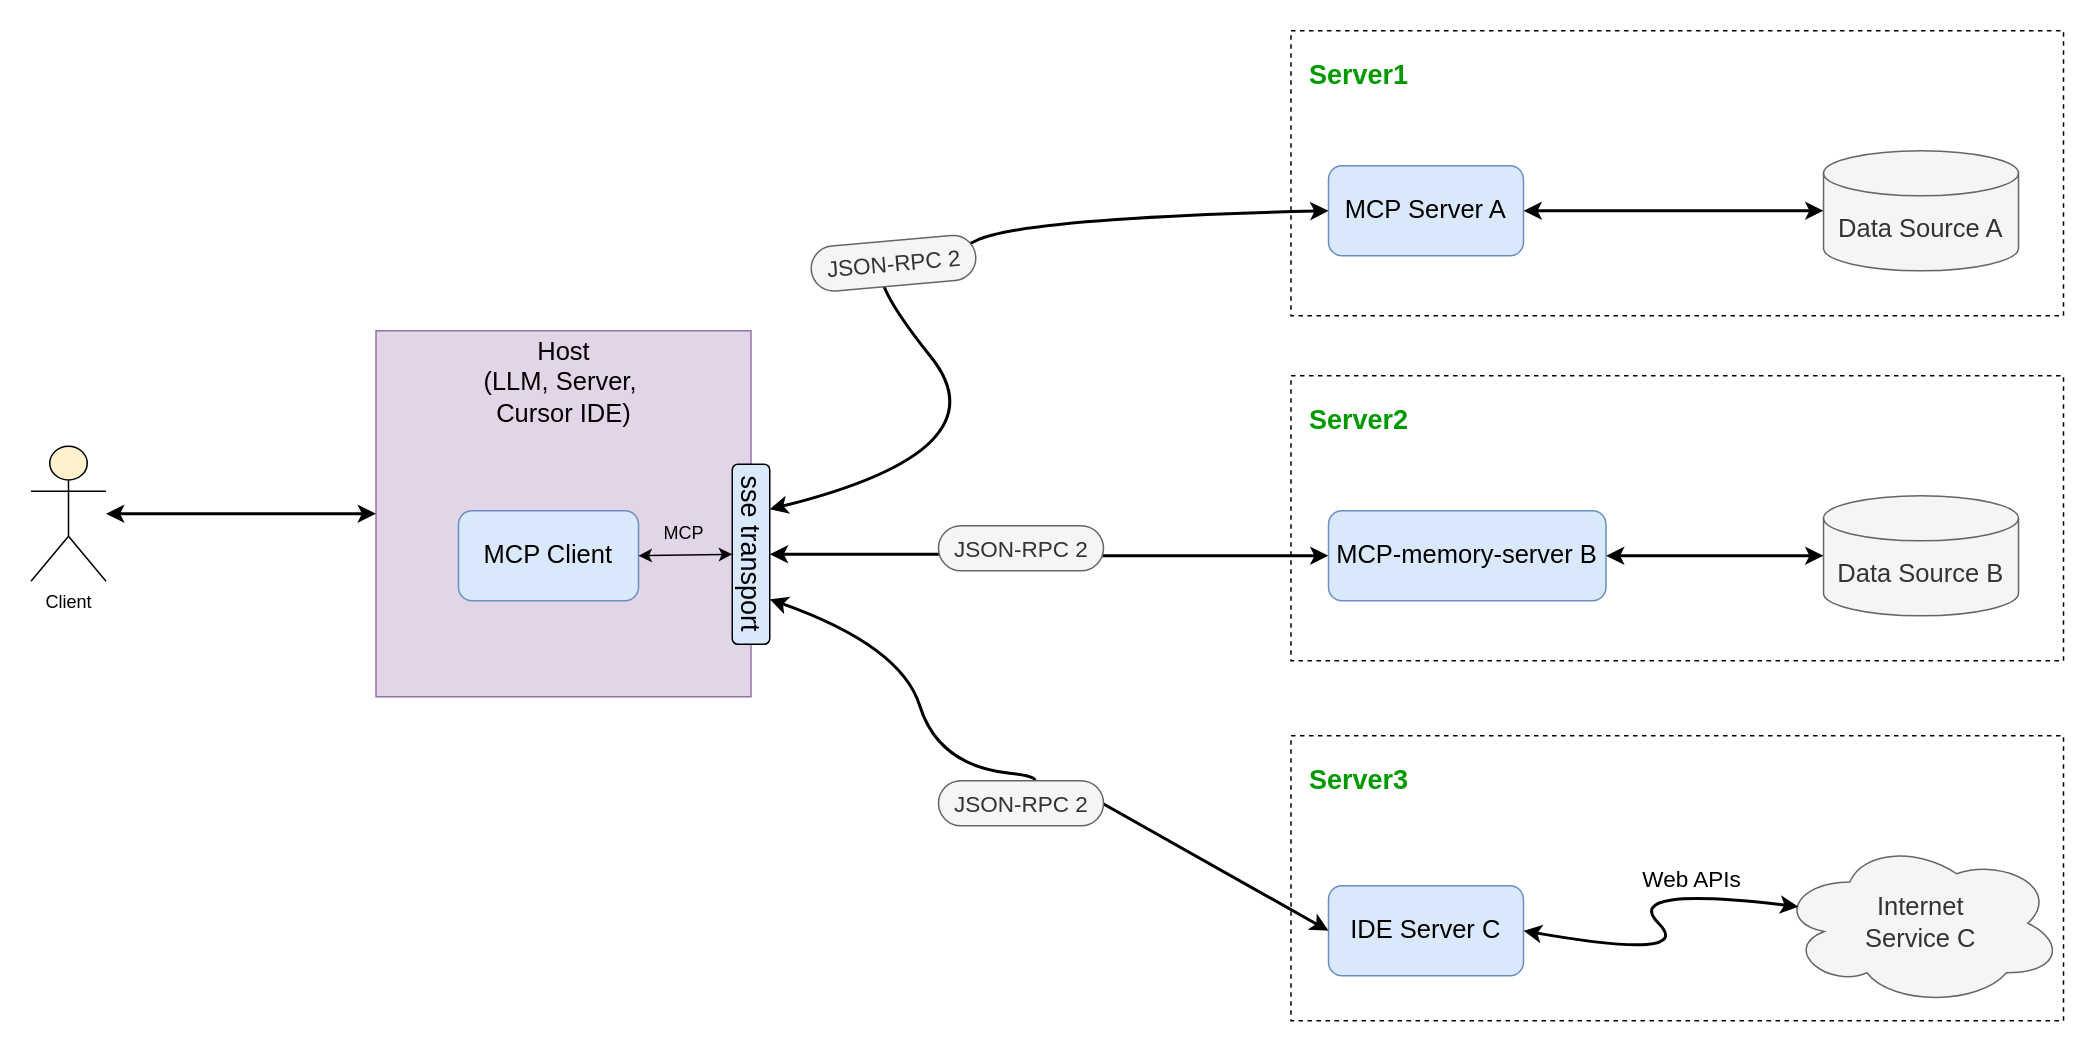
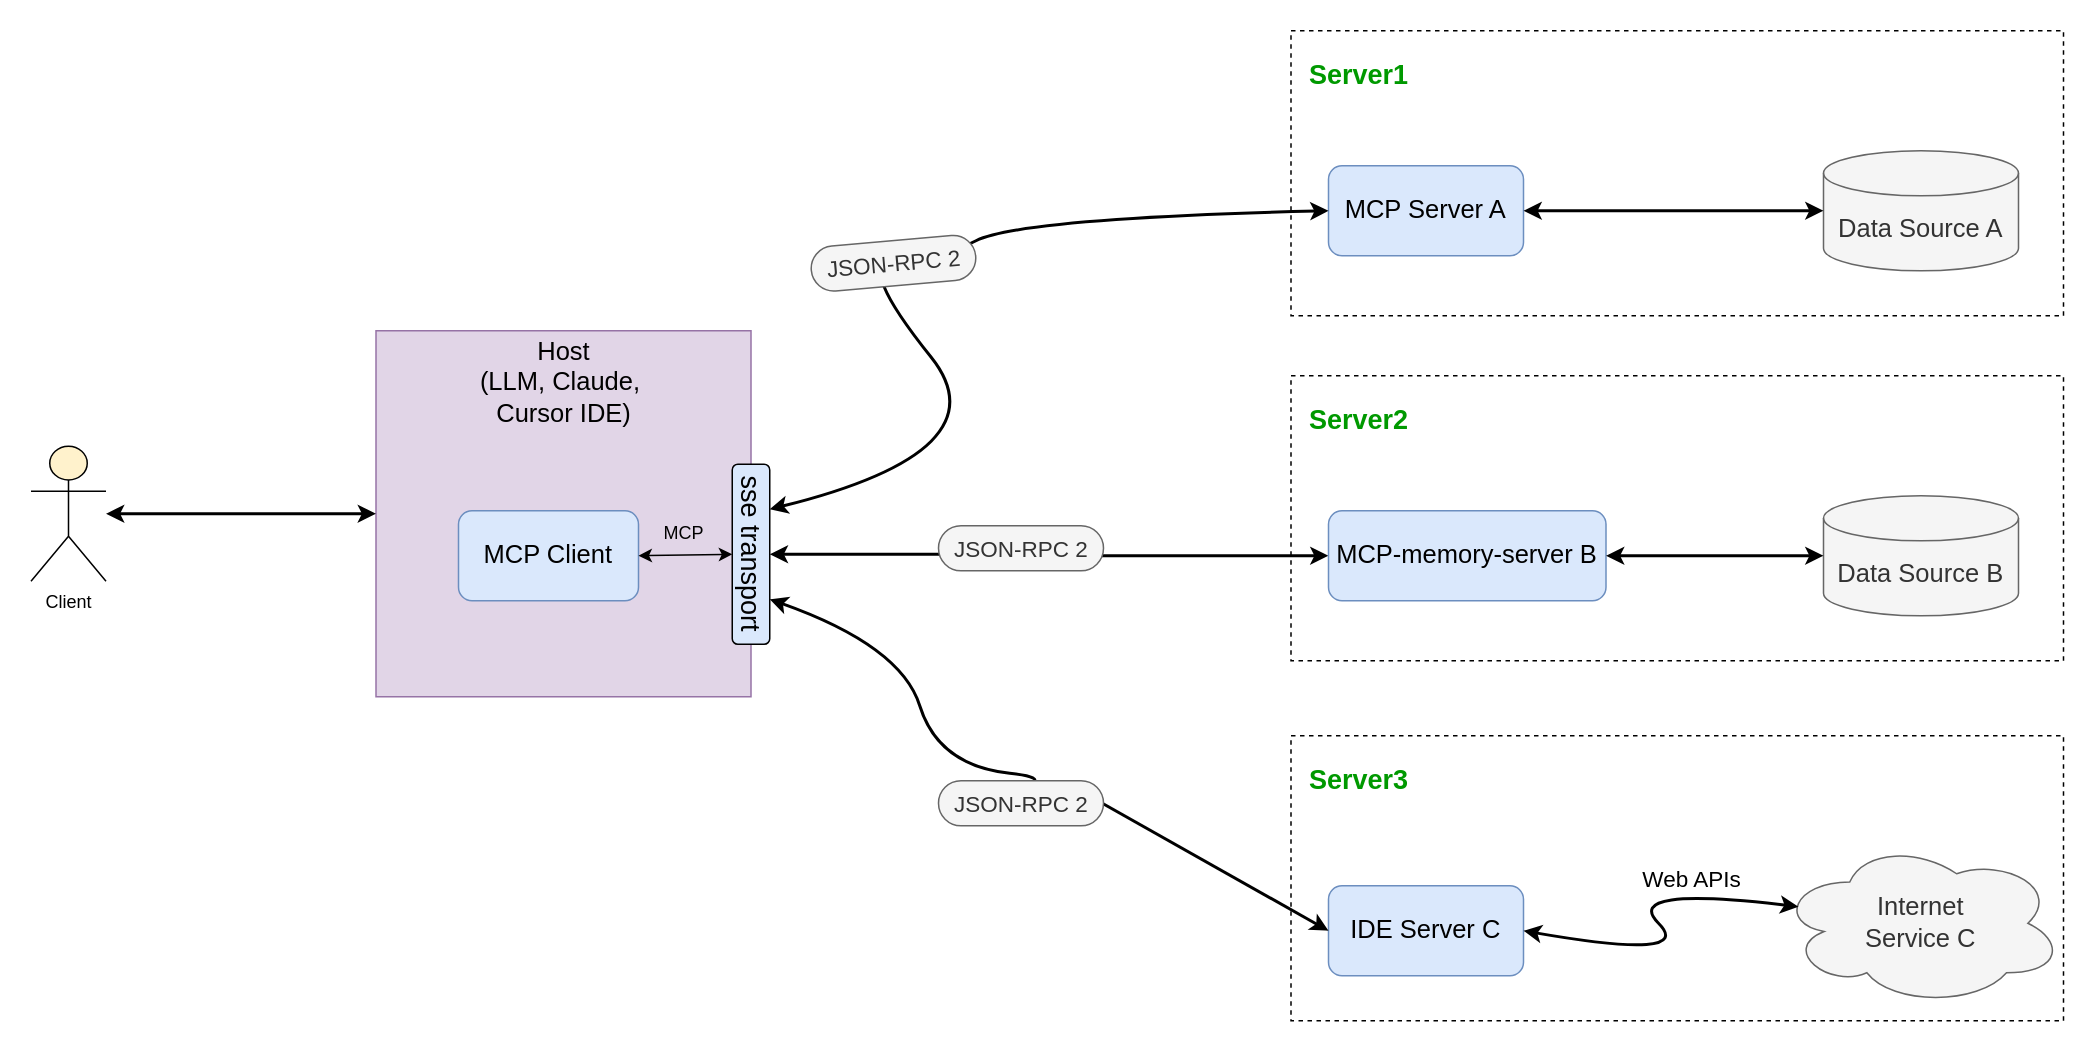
node "Host (LLM, Server, Cursor IDE)": label "Host (LLM, Server, Cursor IDE)" -> "Host (LLM, Claude, Cursor IDE)"
